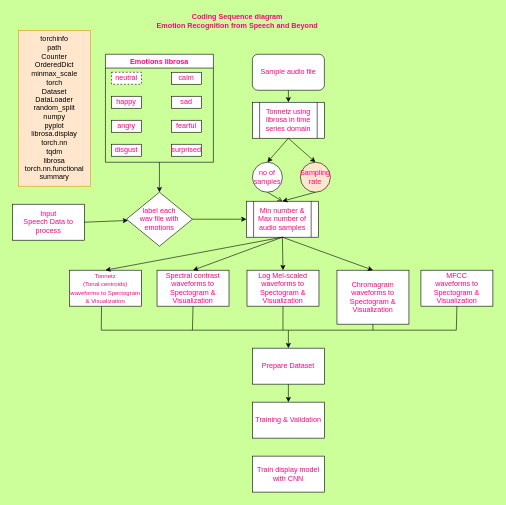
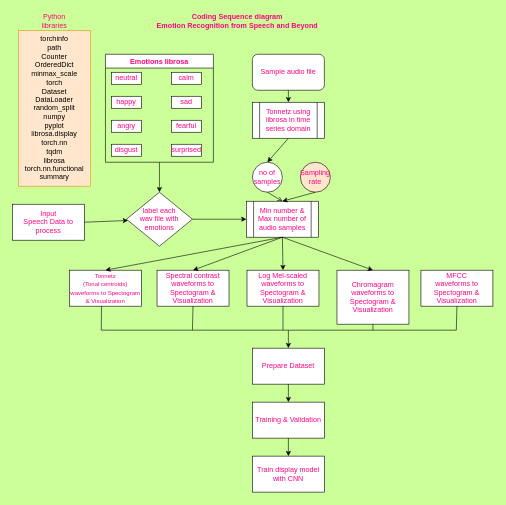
node "Python libraries": added
node "neutral": style dashed -> solid
edge "Tonnetz using librosa in time series domain" -> "Sampling rate": removed
edge "Training & Validation" -> "Train display model with CNN": added
